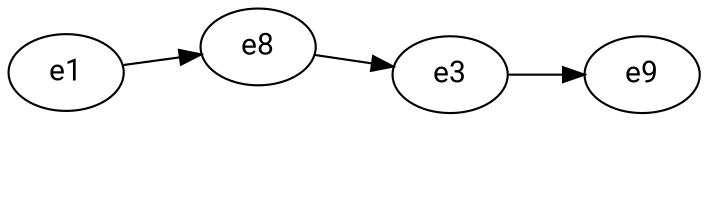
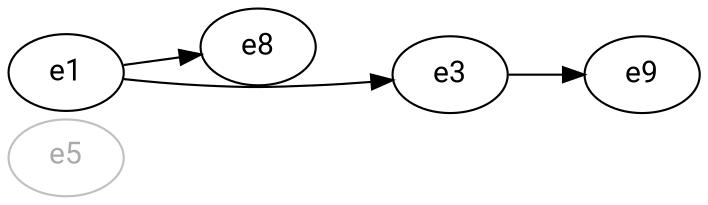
edge "e8" -> "e3": now "e1" -> "e3"
node "e5": added
